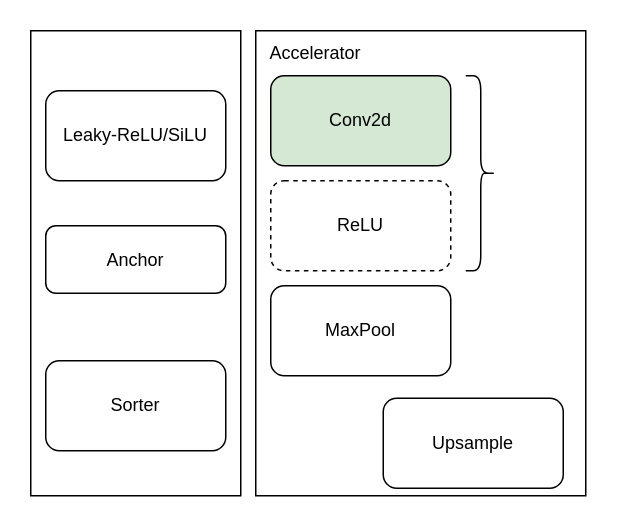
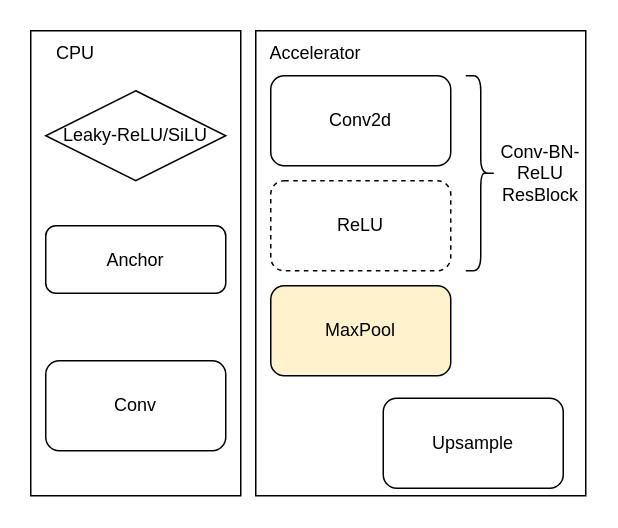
node "CPU": added
node "Conv2d": fillcolor #d5e8d4 -> #ffffff
node "Leaky-ReLU/SiLU": shape rounded rectangle -> diamond
node "Conv-BN-ReLU ResBlock": added
node "MaxPool": fillcolor #ffffff -> #fff2cc
node "Sorter": label "Sorter" -> "Conv"
